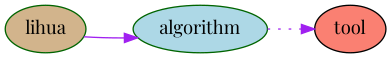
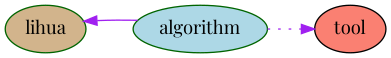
edge "lihua" -> "algorithm": reversed
